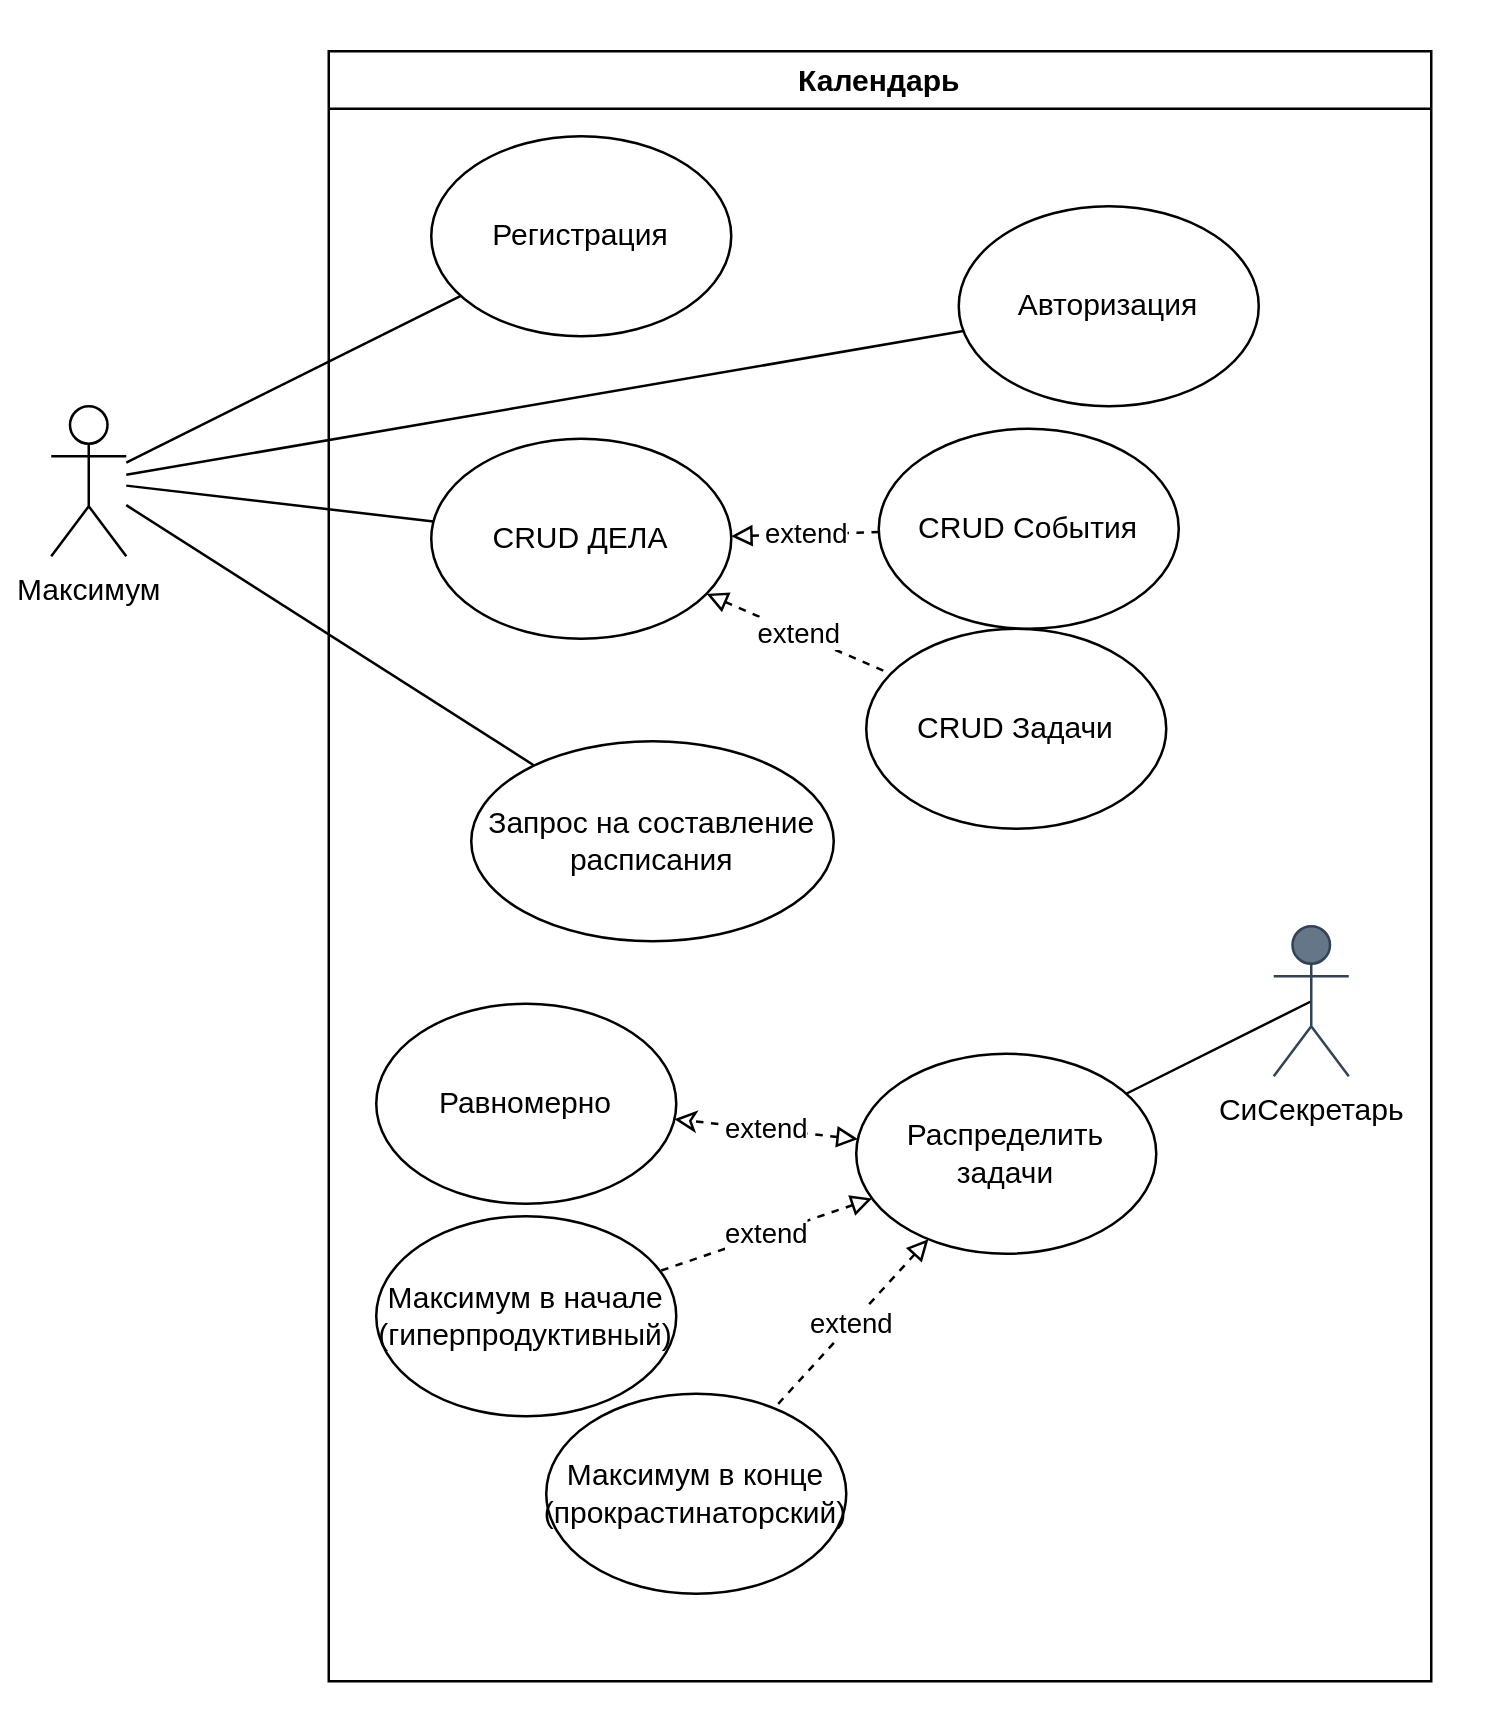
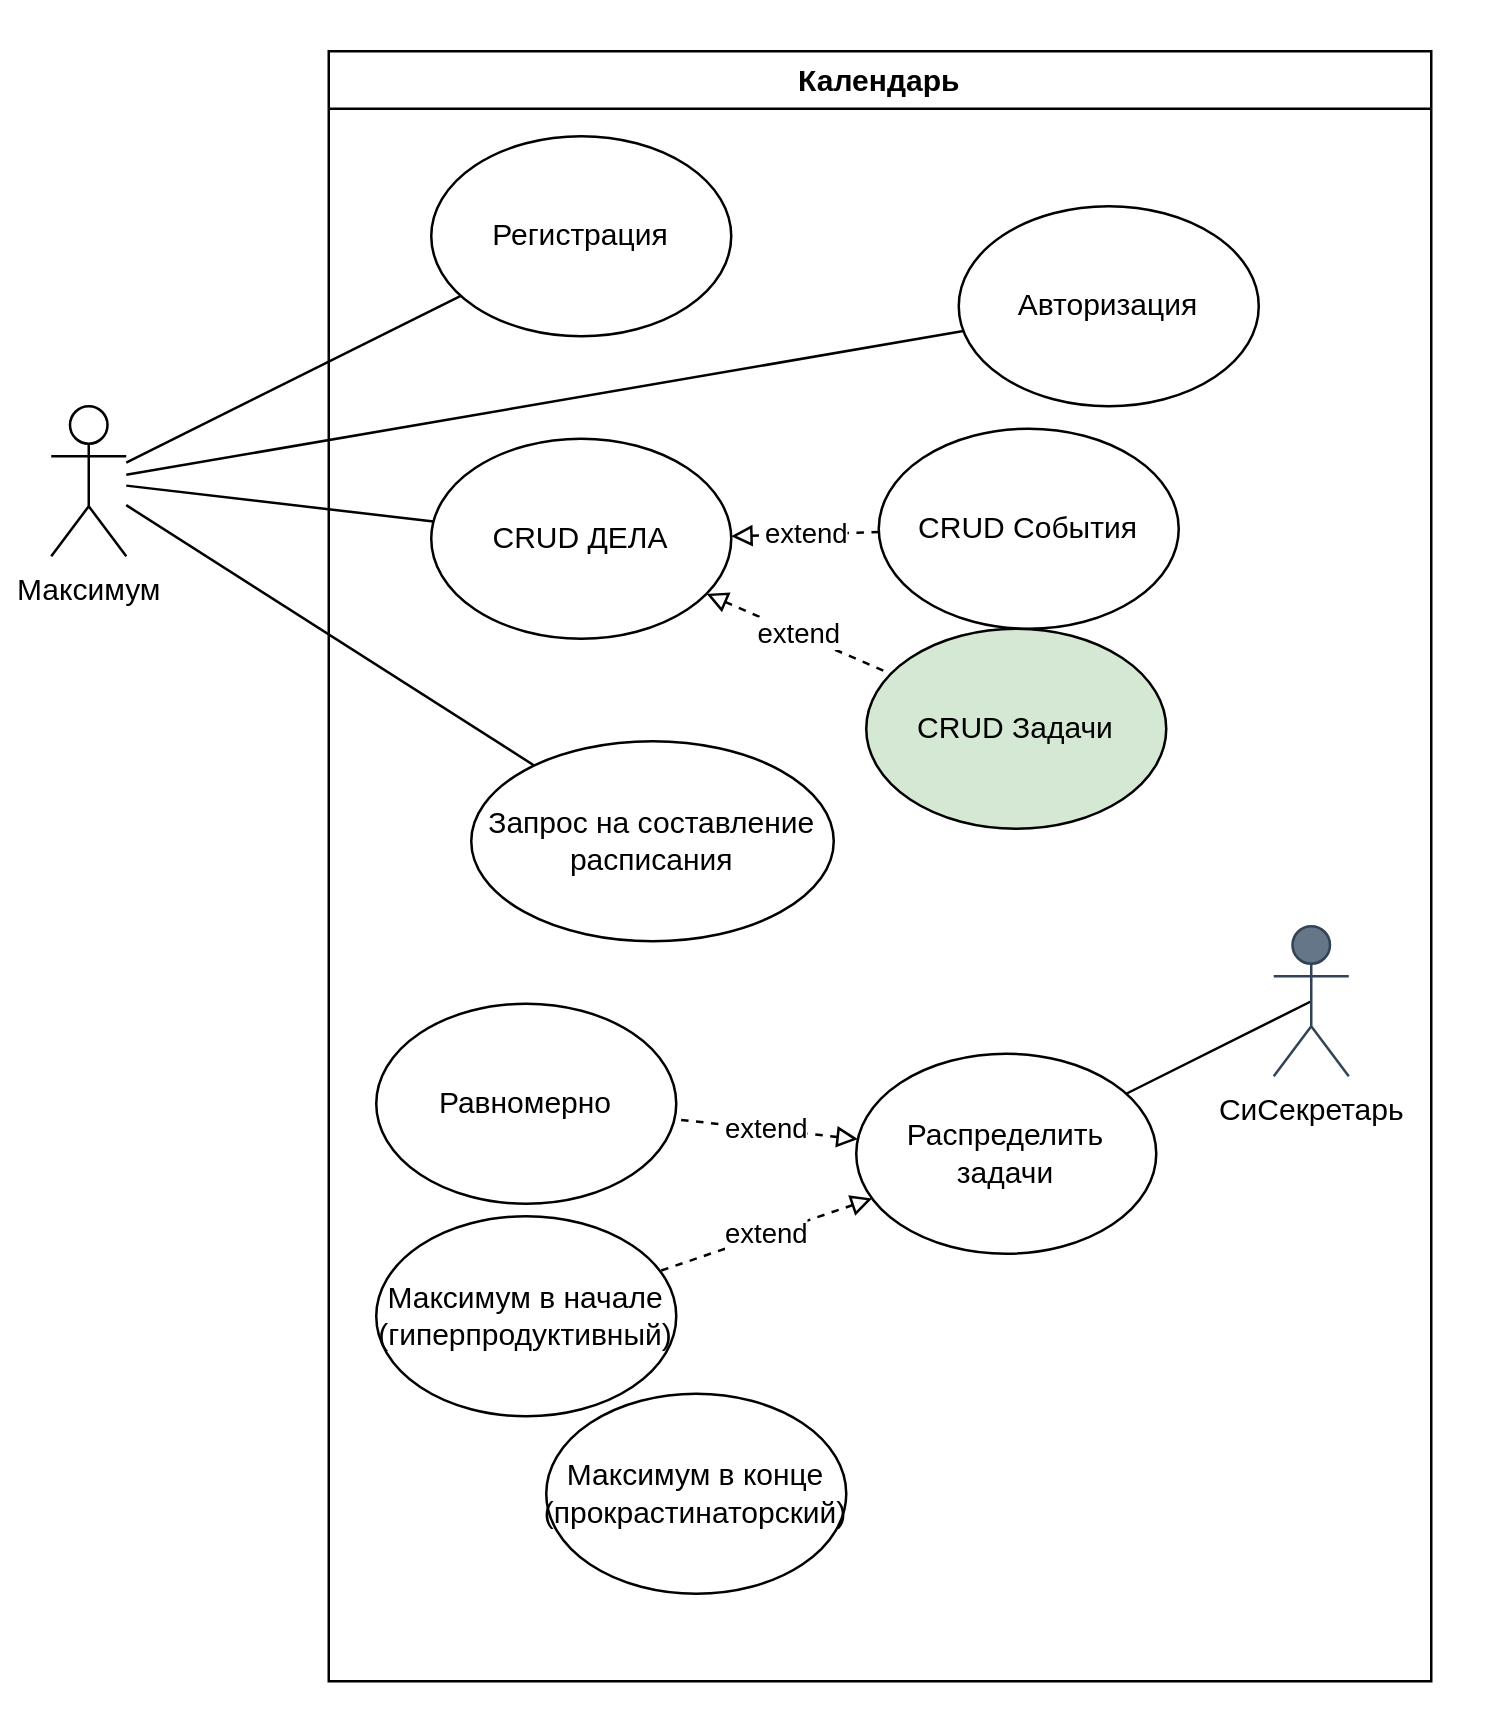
node "CRUD Задачи": fillcolor #ffffff -> #d5e8d4
edge "Равномерно" -- "Распределить задачи": arrowhead classic -> none
edge "Максимум в конце (прокрастинаторский)" -> "Распределить задачи": removed, label "extend"
